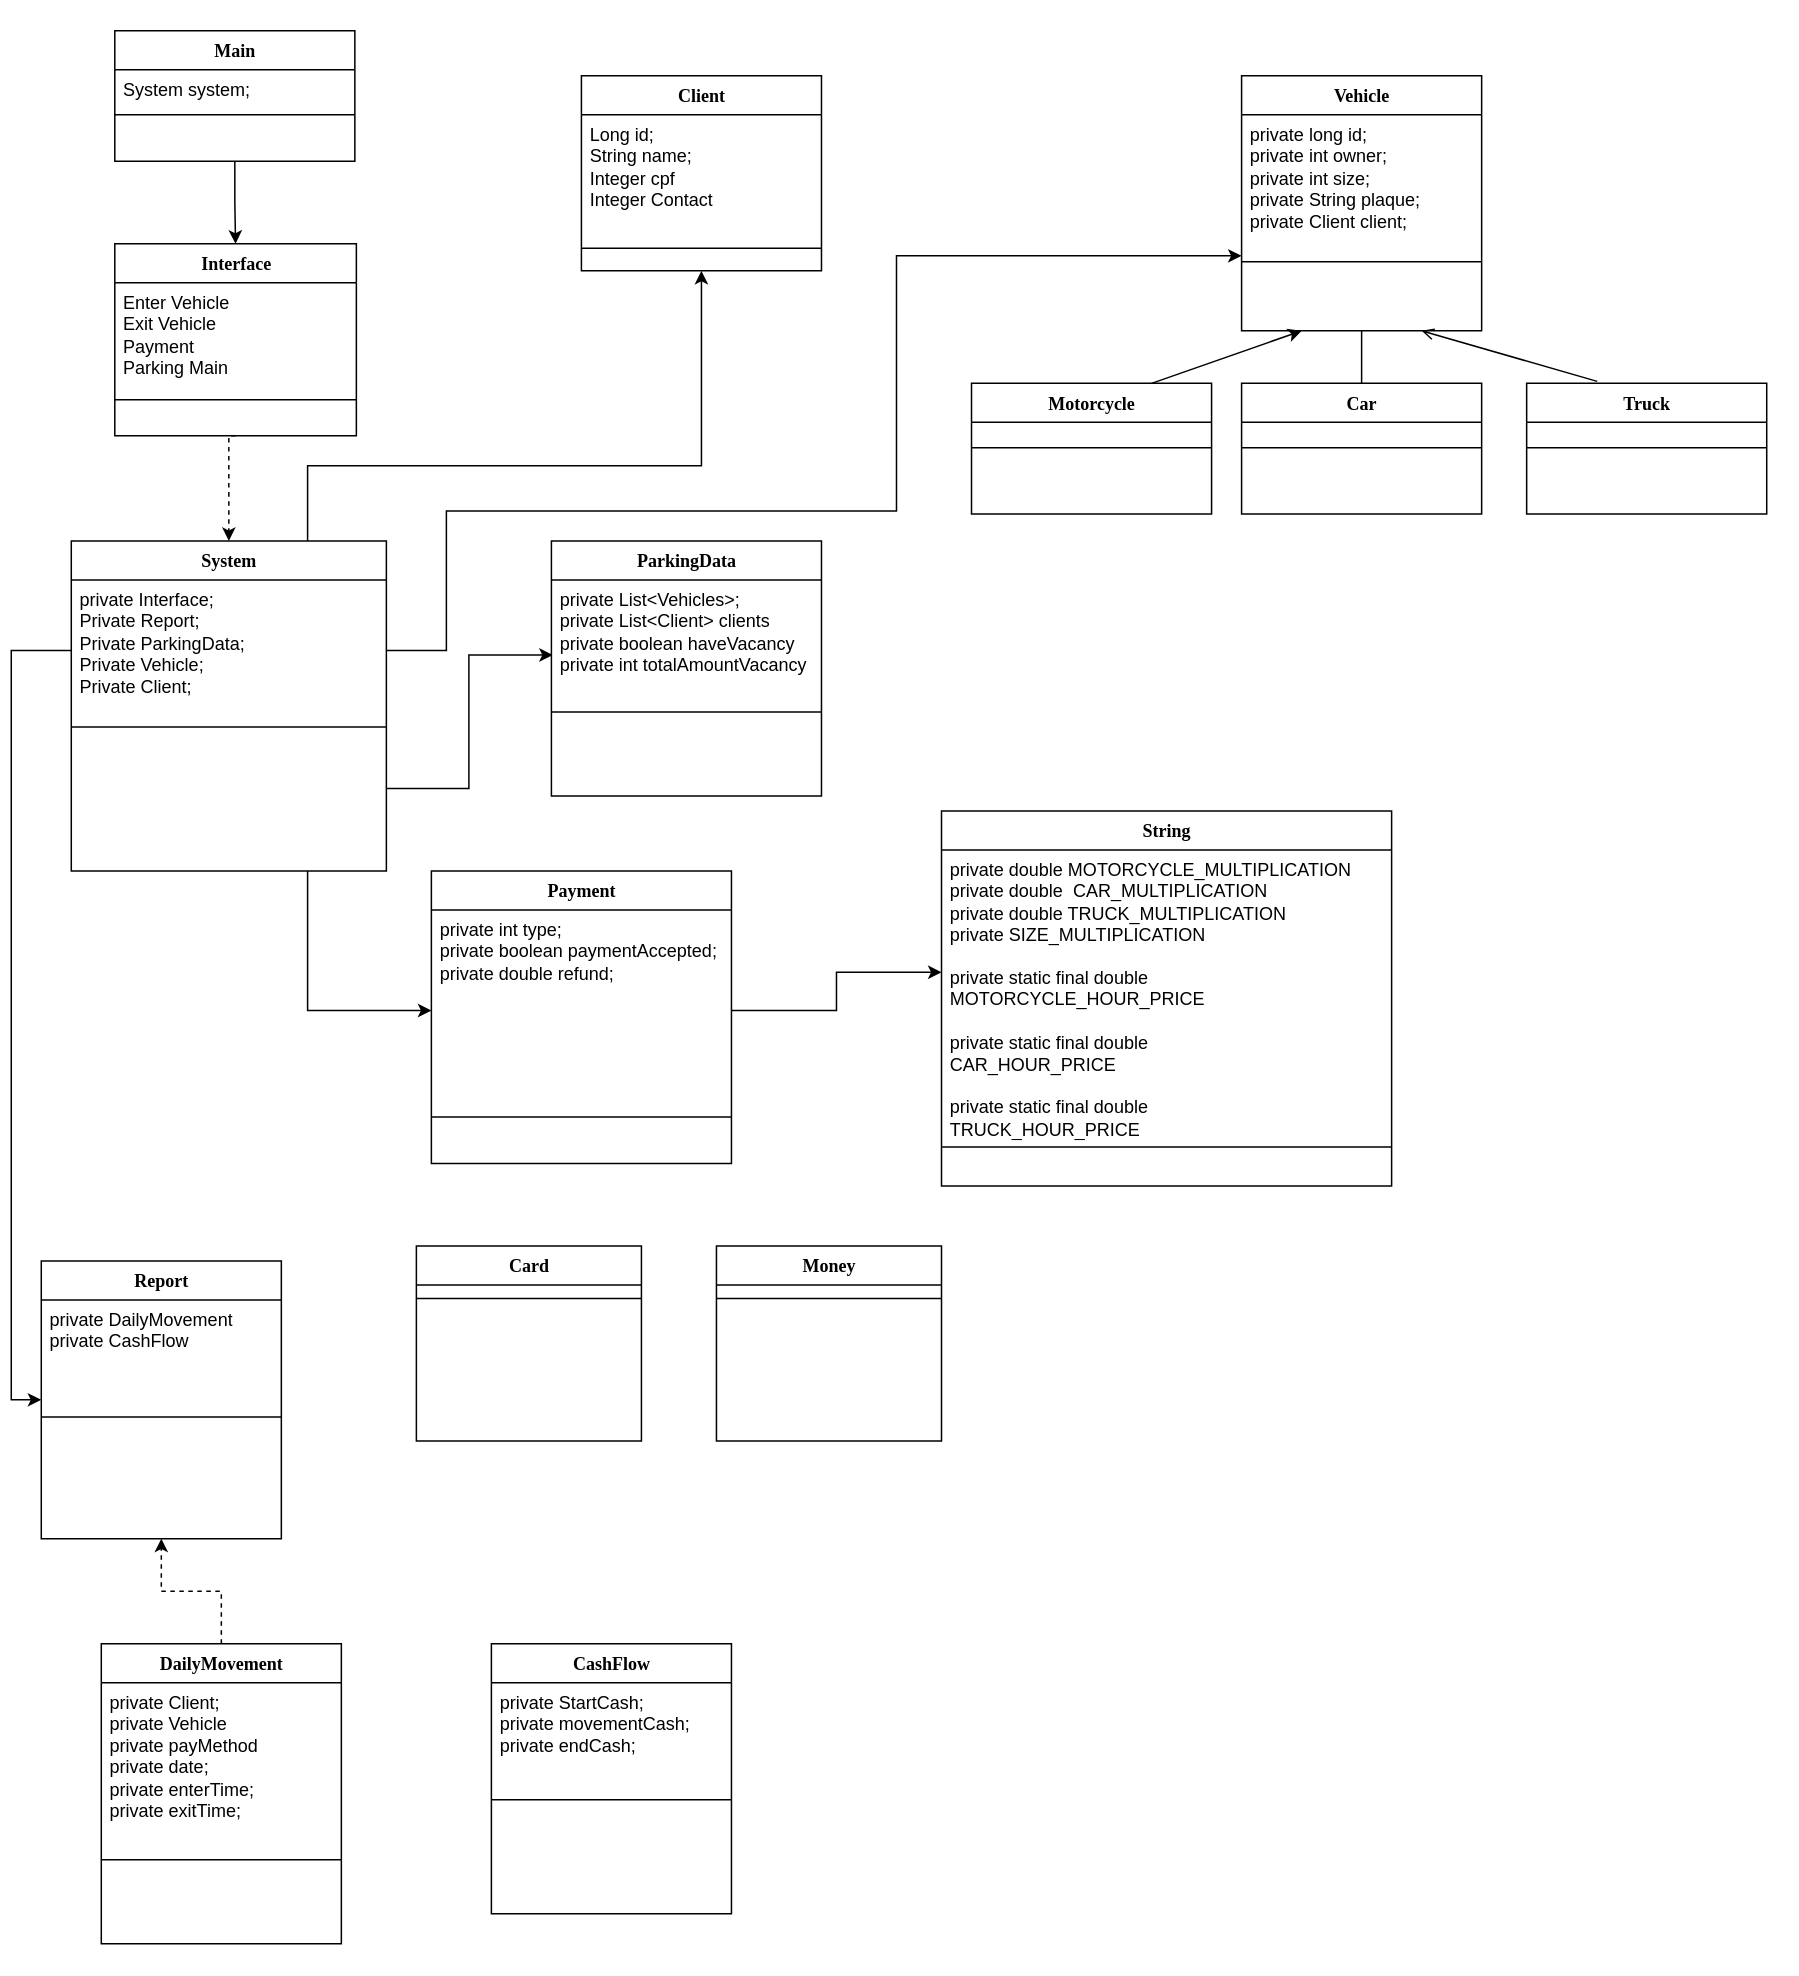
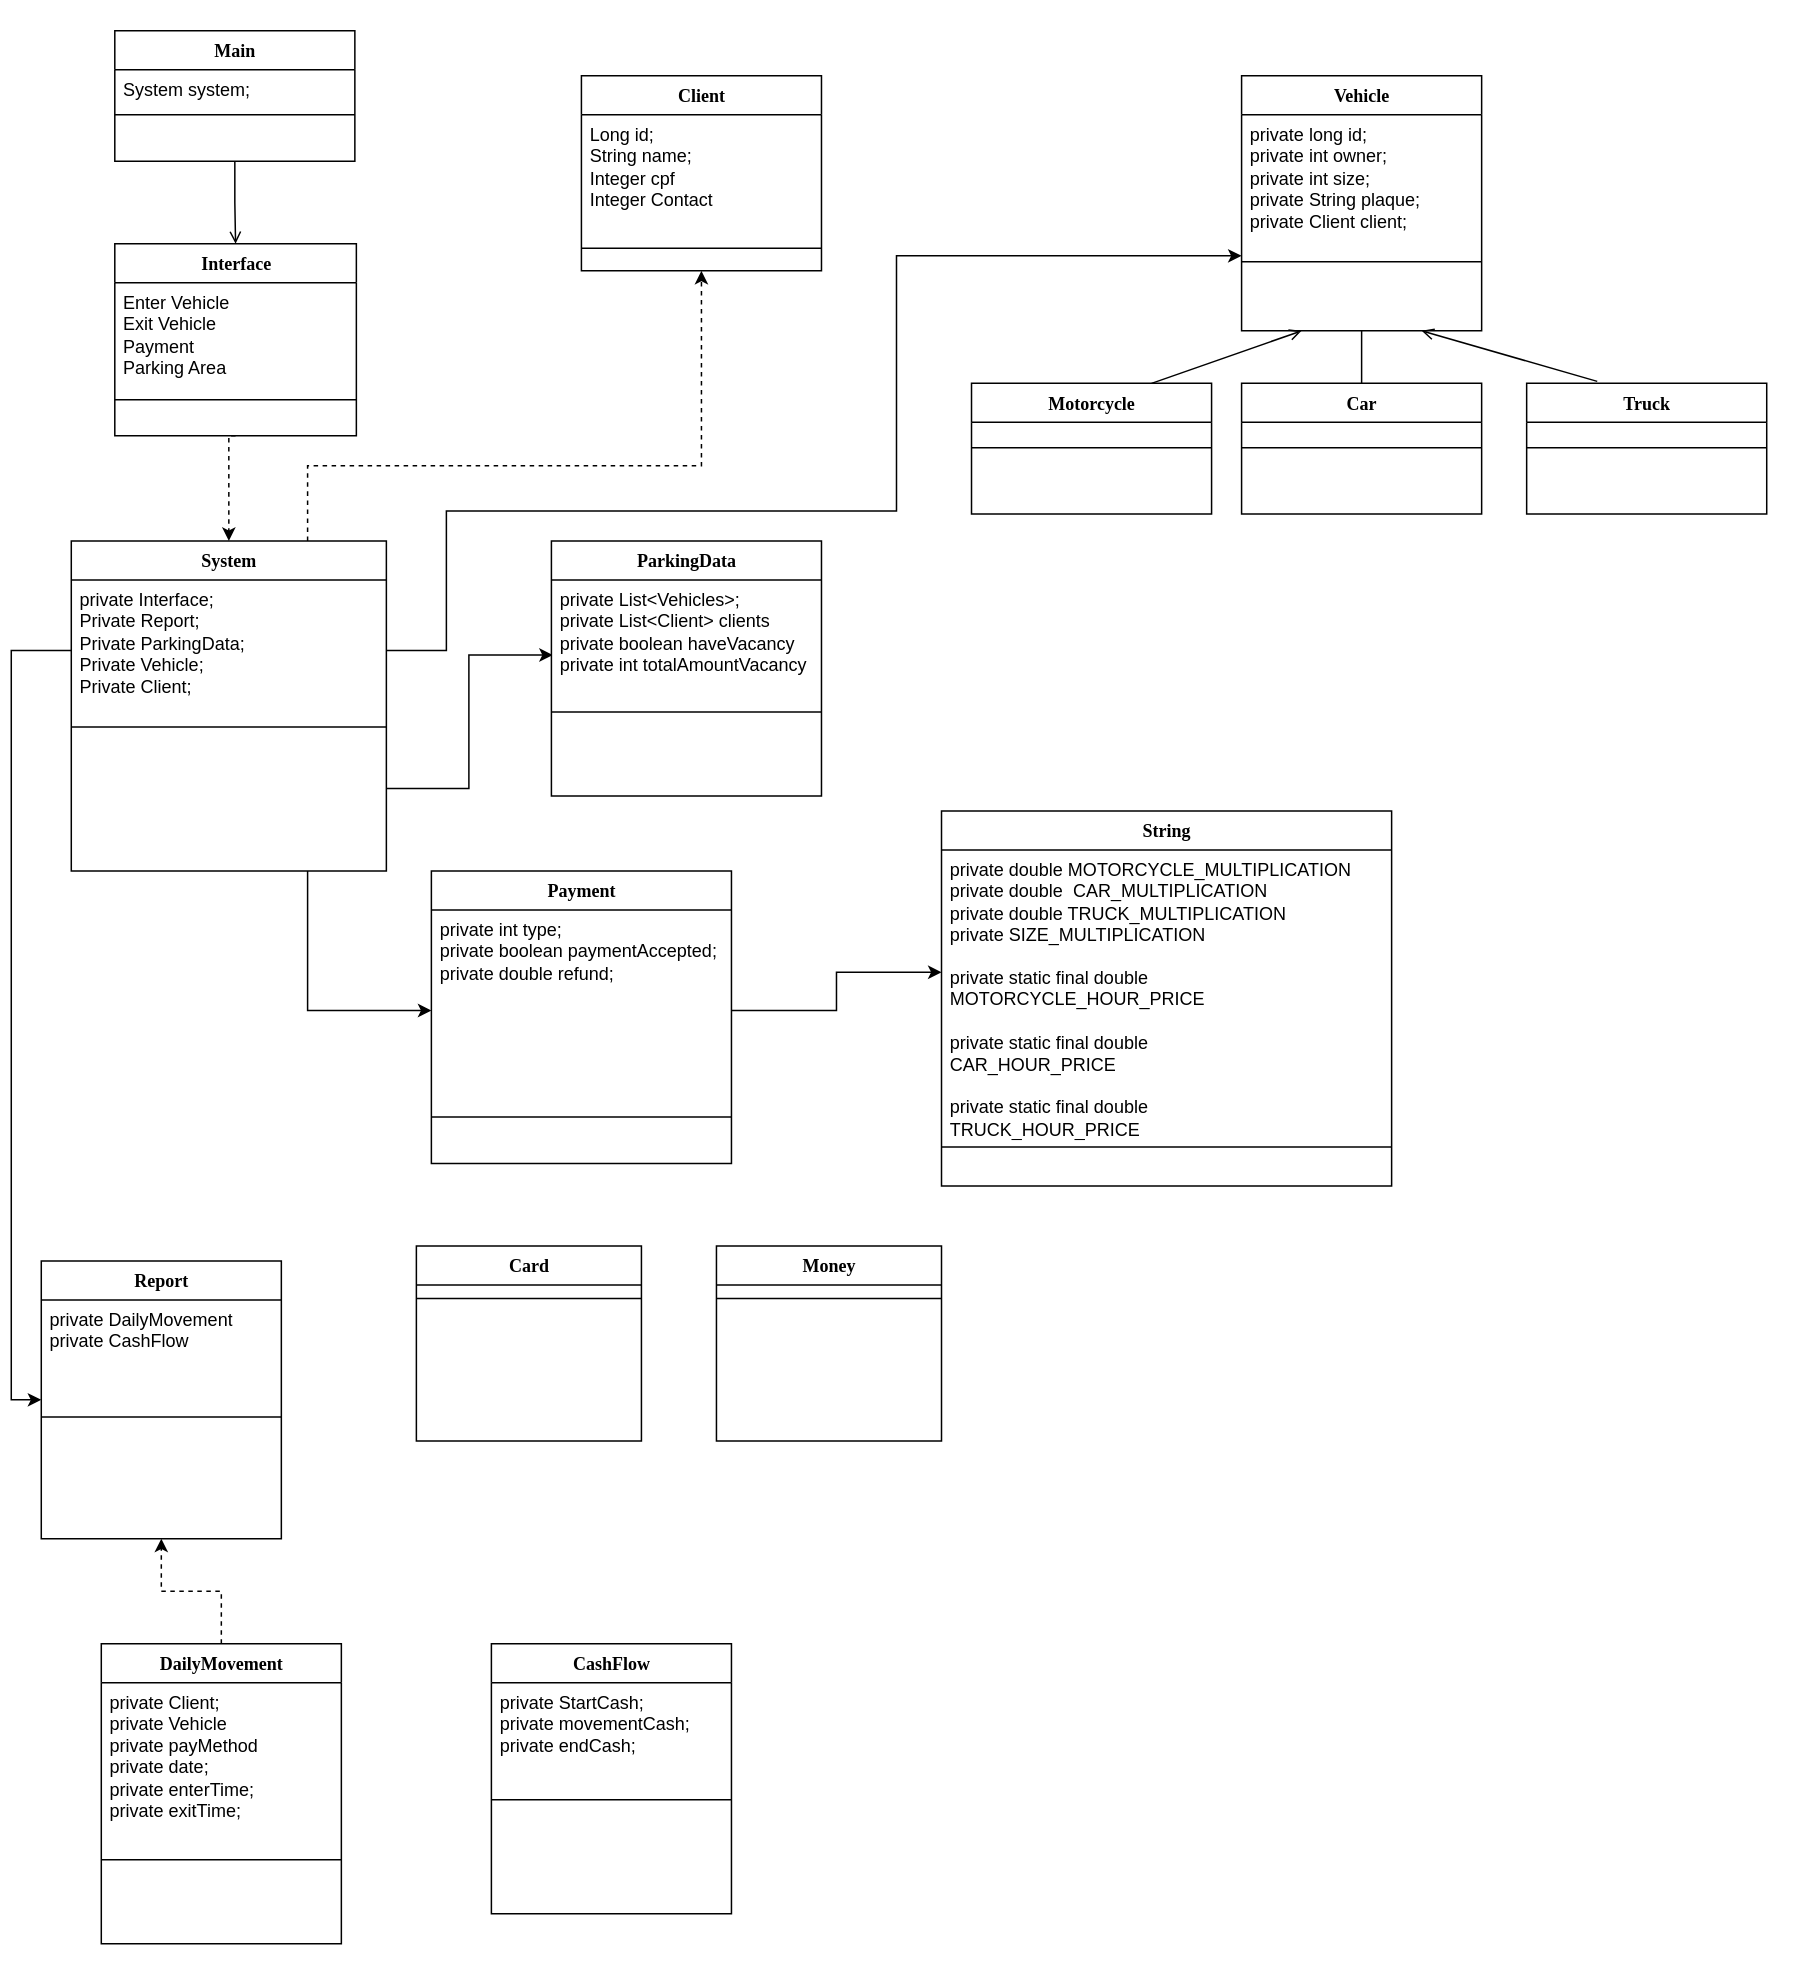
edge "Main" -> "Interface": arrowhead classic -> open
edge "Motorcycle" -> "Vehicle": arrowhead classic -> open
node "Enter Vehicle Exit Vehicle Payment Parking Main": label "Enter Vehicle Exit Vehicle Payment Parking Main" -> "Enter Vehicle Exit Vehicle Payment Parking Area"
edge "System" -> "Client": style solid -> dashed
